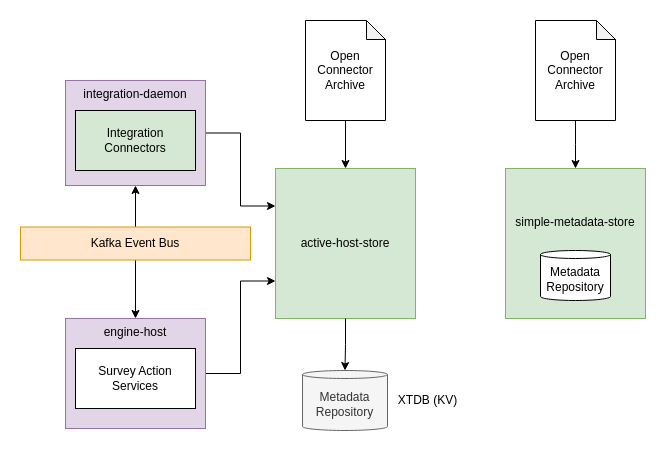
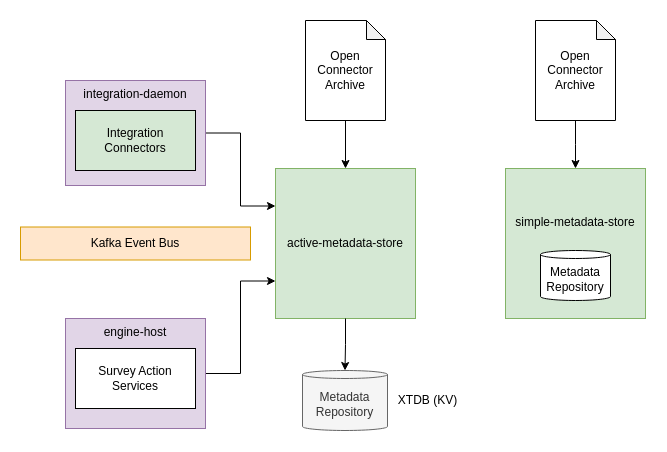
edge "Kafka Event Bus" -> "integration-daemon": removed
node "active-host-store": label "active-host-store" -> "active-metadata-store"
edge "Kafka Event Bus" -> "engine-host": removed
